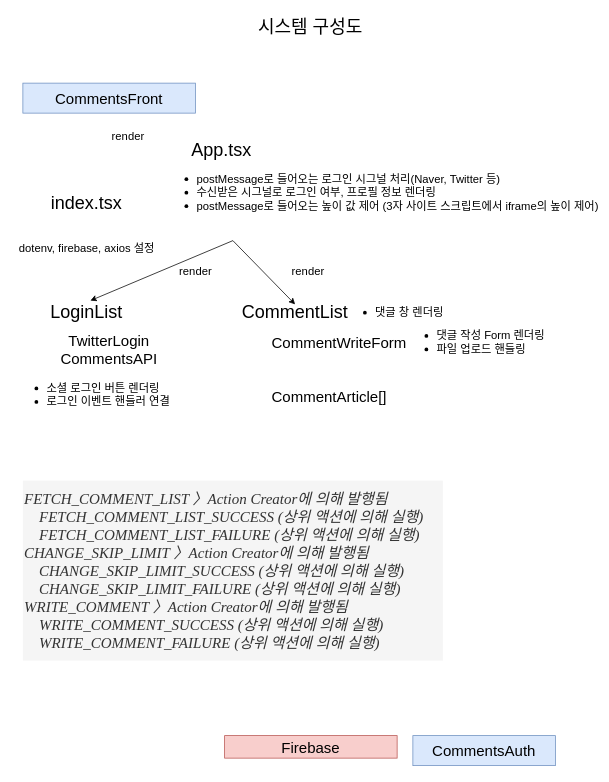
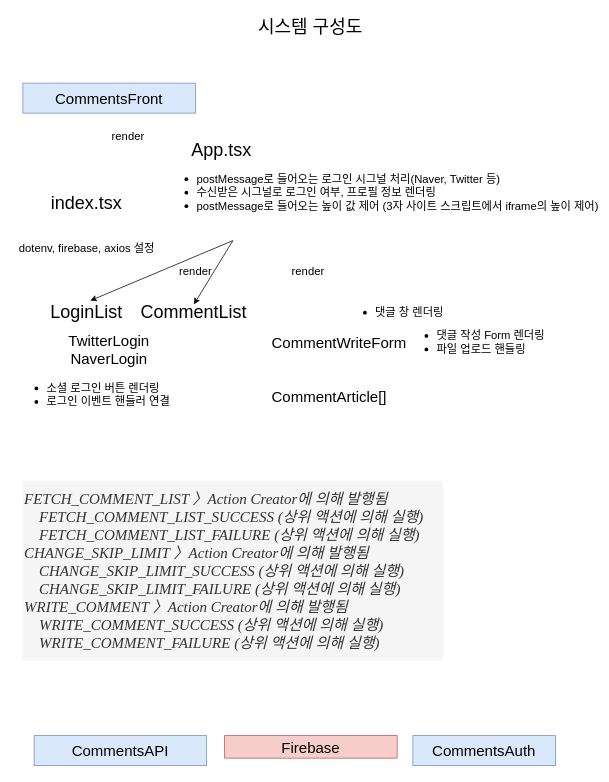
node "CommentList": moved (295, 312) -> (194, 312)
node "TwitterLoginCommentsAPI": label "TwitterLoginCommentsAPI" -> "TwitterLoginNaverLogin"
node "CommentsAPI": added
